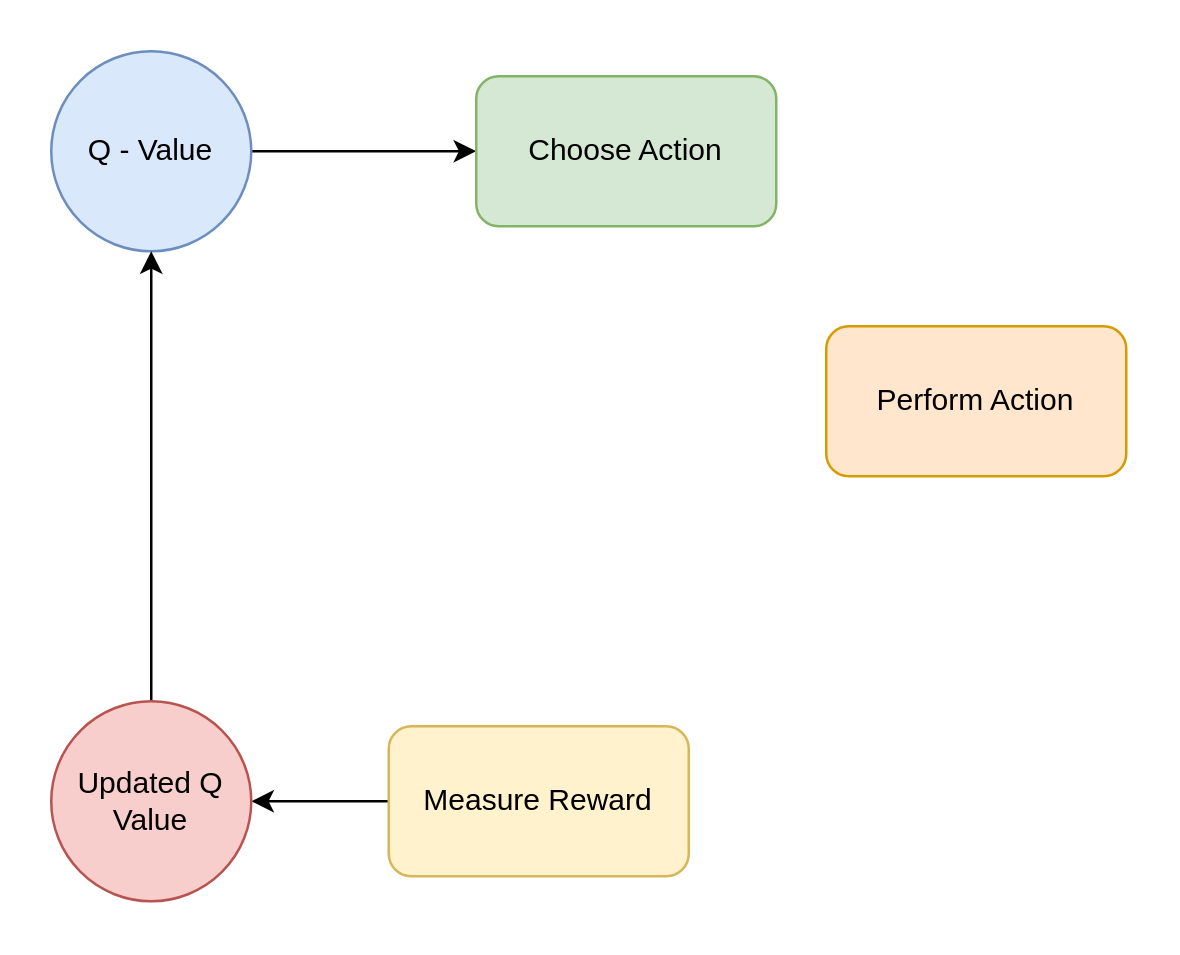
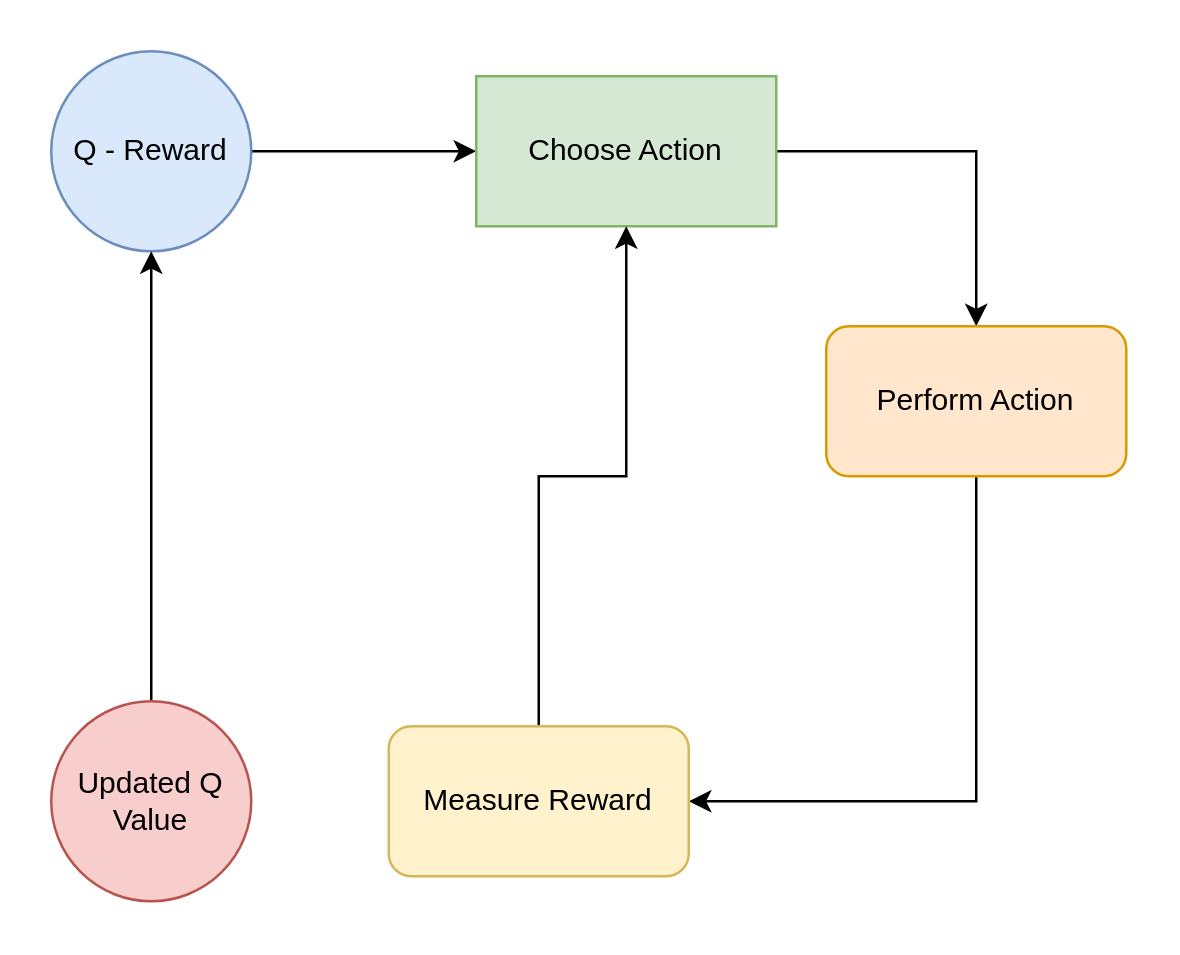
node "Q - Value": label "Q - Value" -> "Q - Reward"
node "Choose Action": shape rounded rectangle -> rectangle
edge "Choose Action" -> "Perform Action": added
edge "Perform Action" -> "Measure Reward": added
edge "Measure Reward" -> "Updated Q Value": now "Measure Reward" -> "Choose Action"
